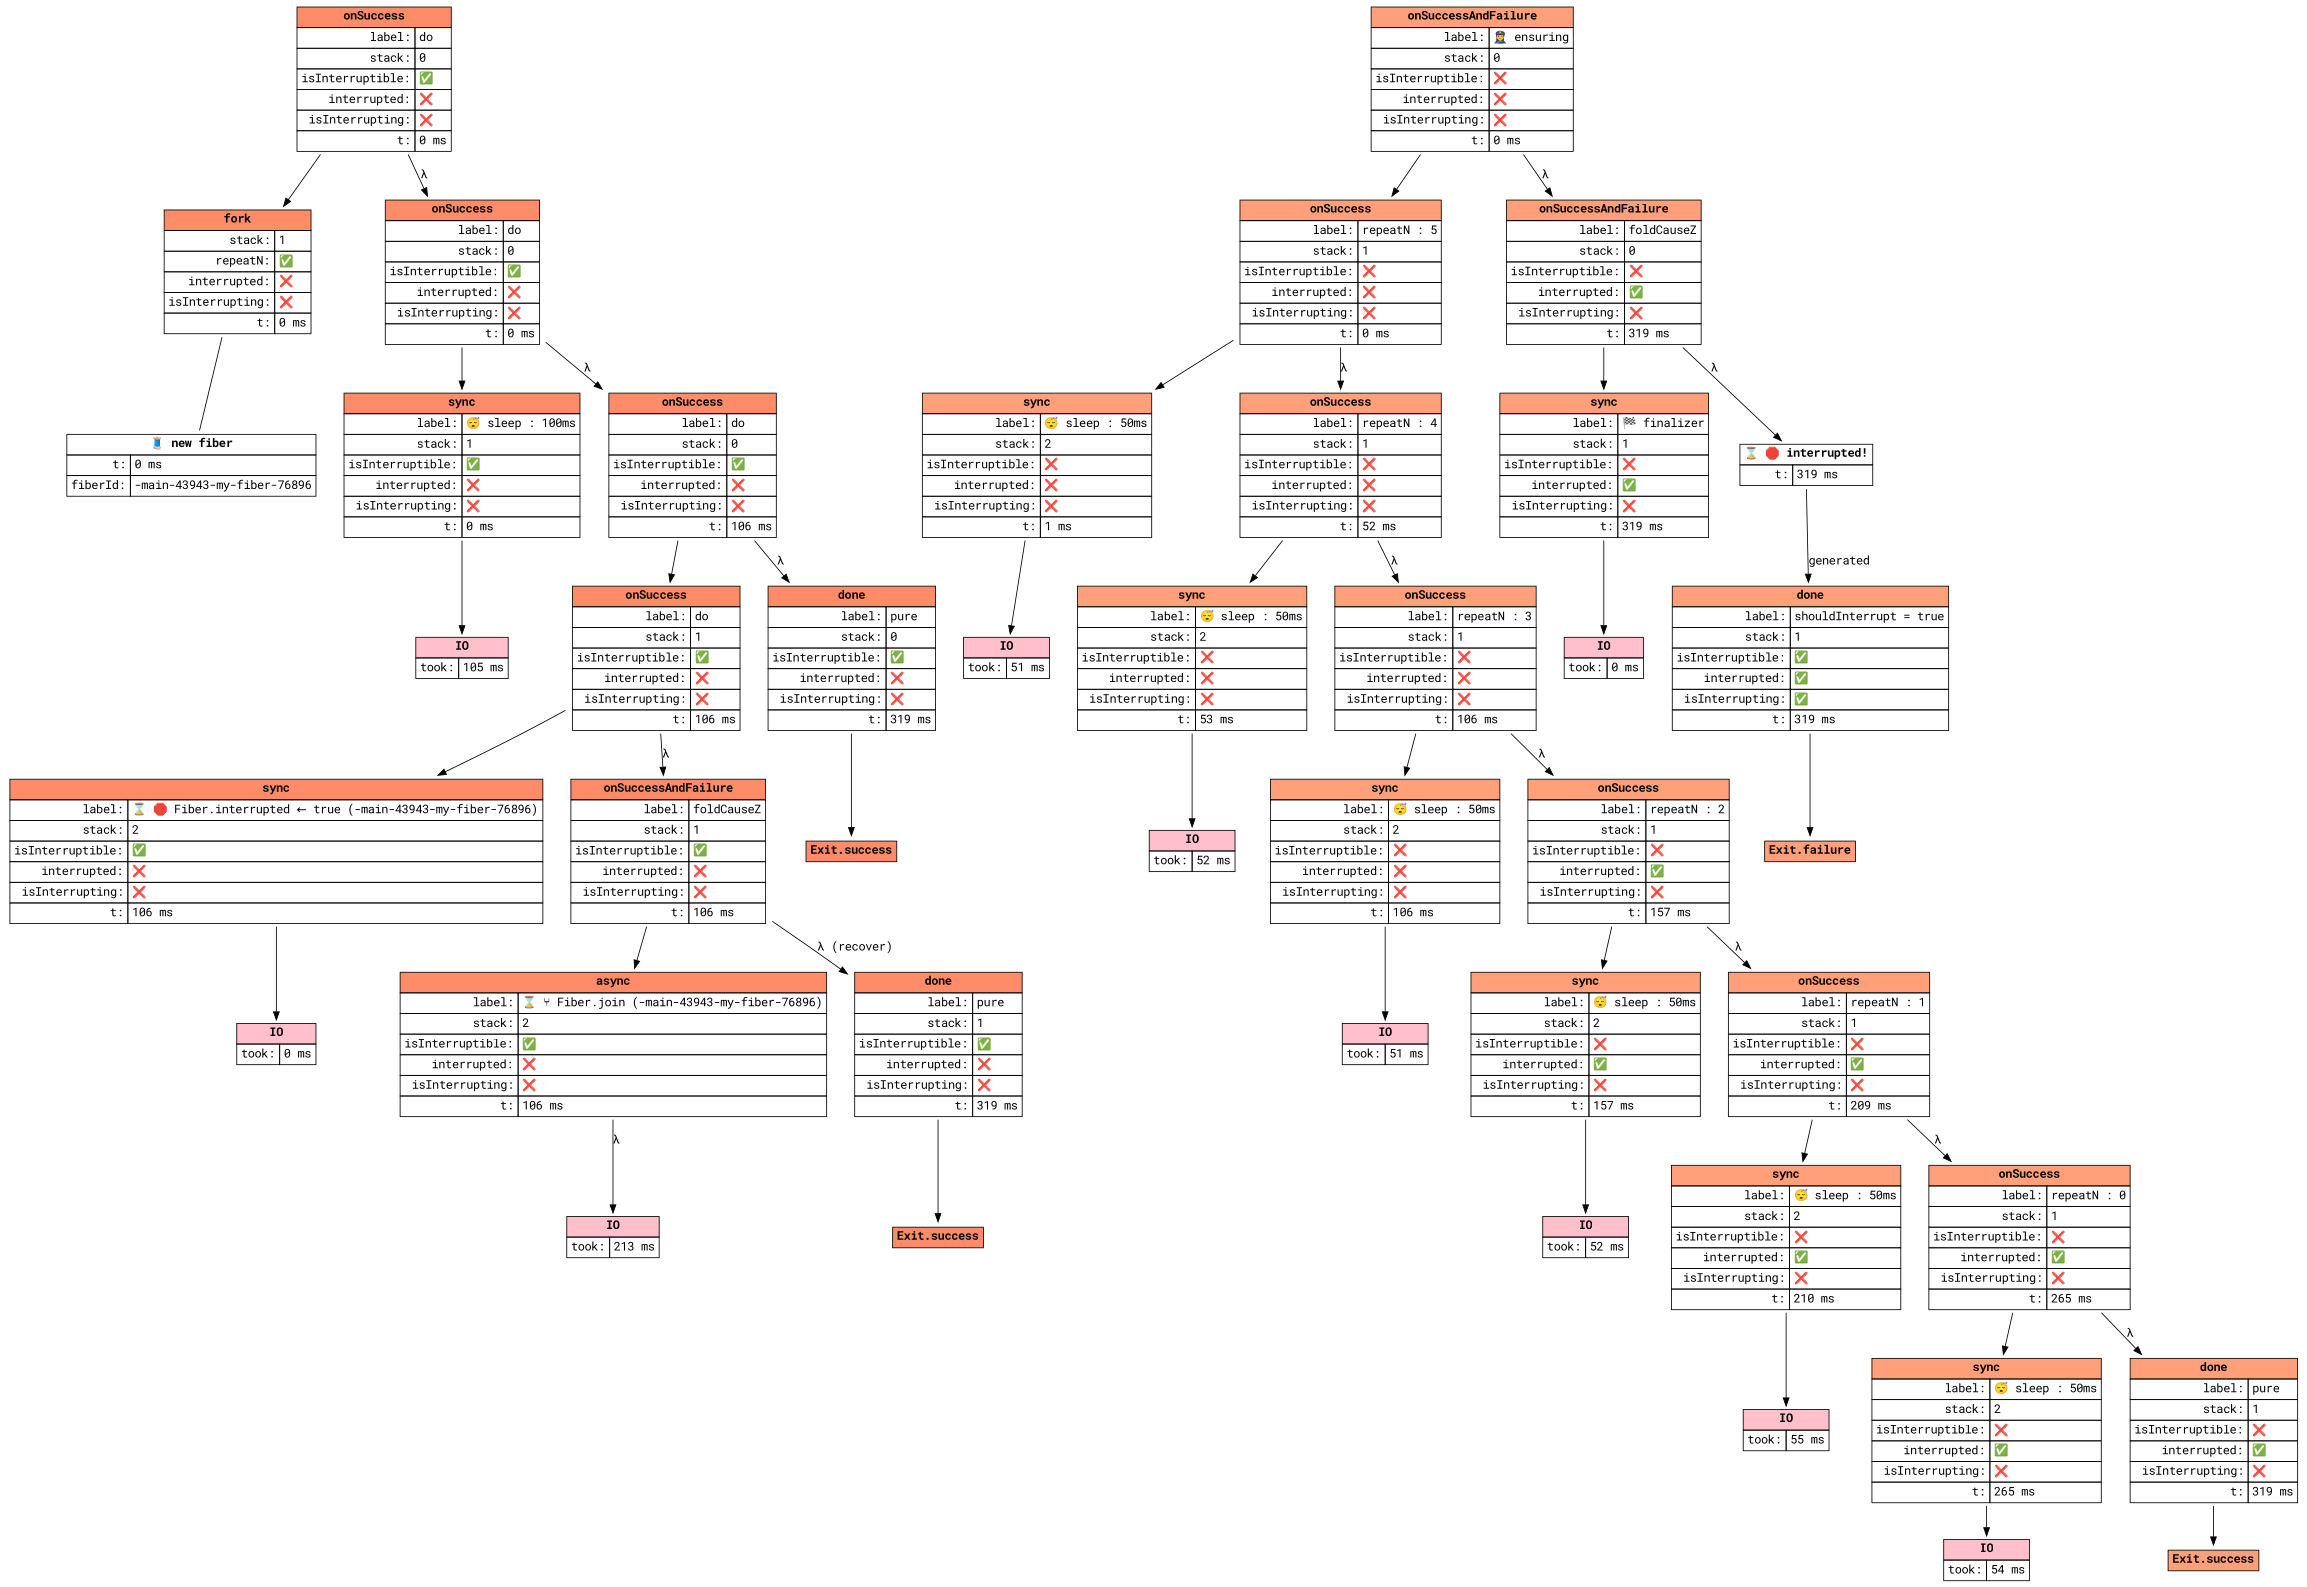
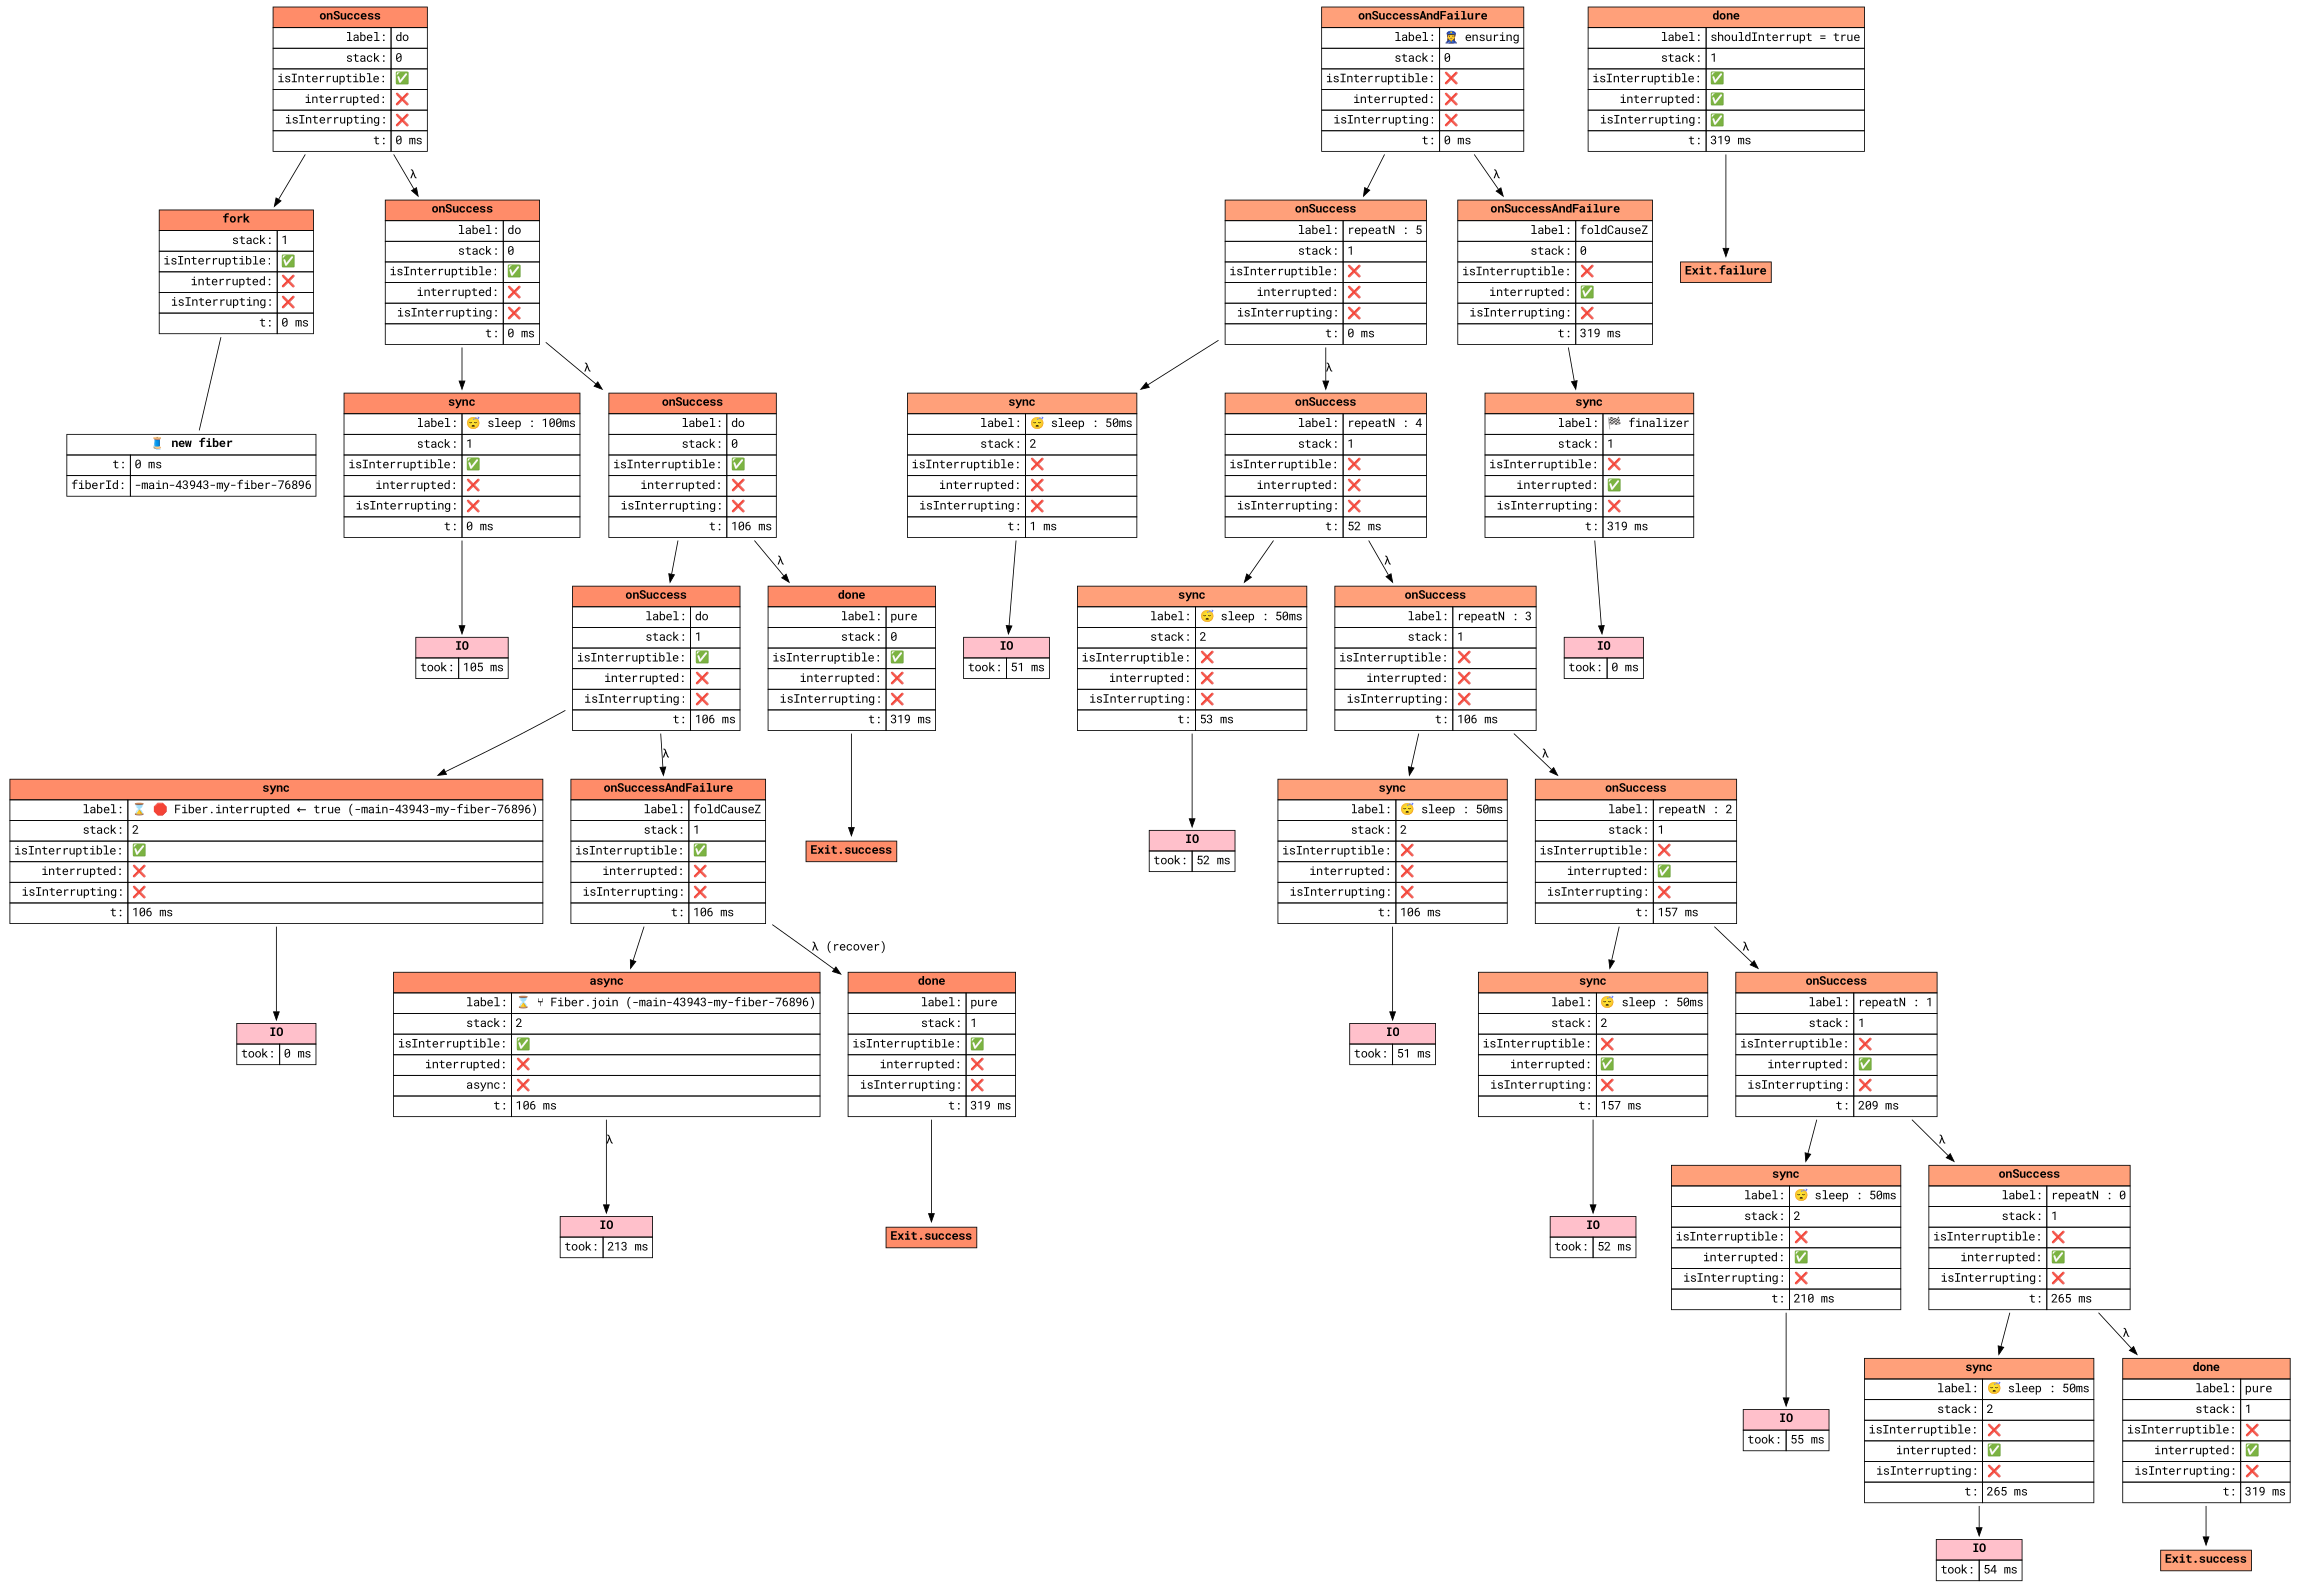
node "fork": text "repeatN:" -> "isInterruptible:"
node "⌛ 🛑 interrupted!": removed
node "async": text "isInterrupting:" -> "async:"
